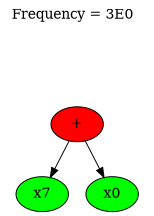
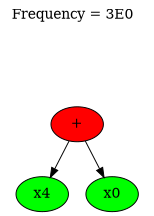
node "x7": label "x7" -> "x4"
